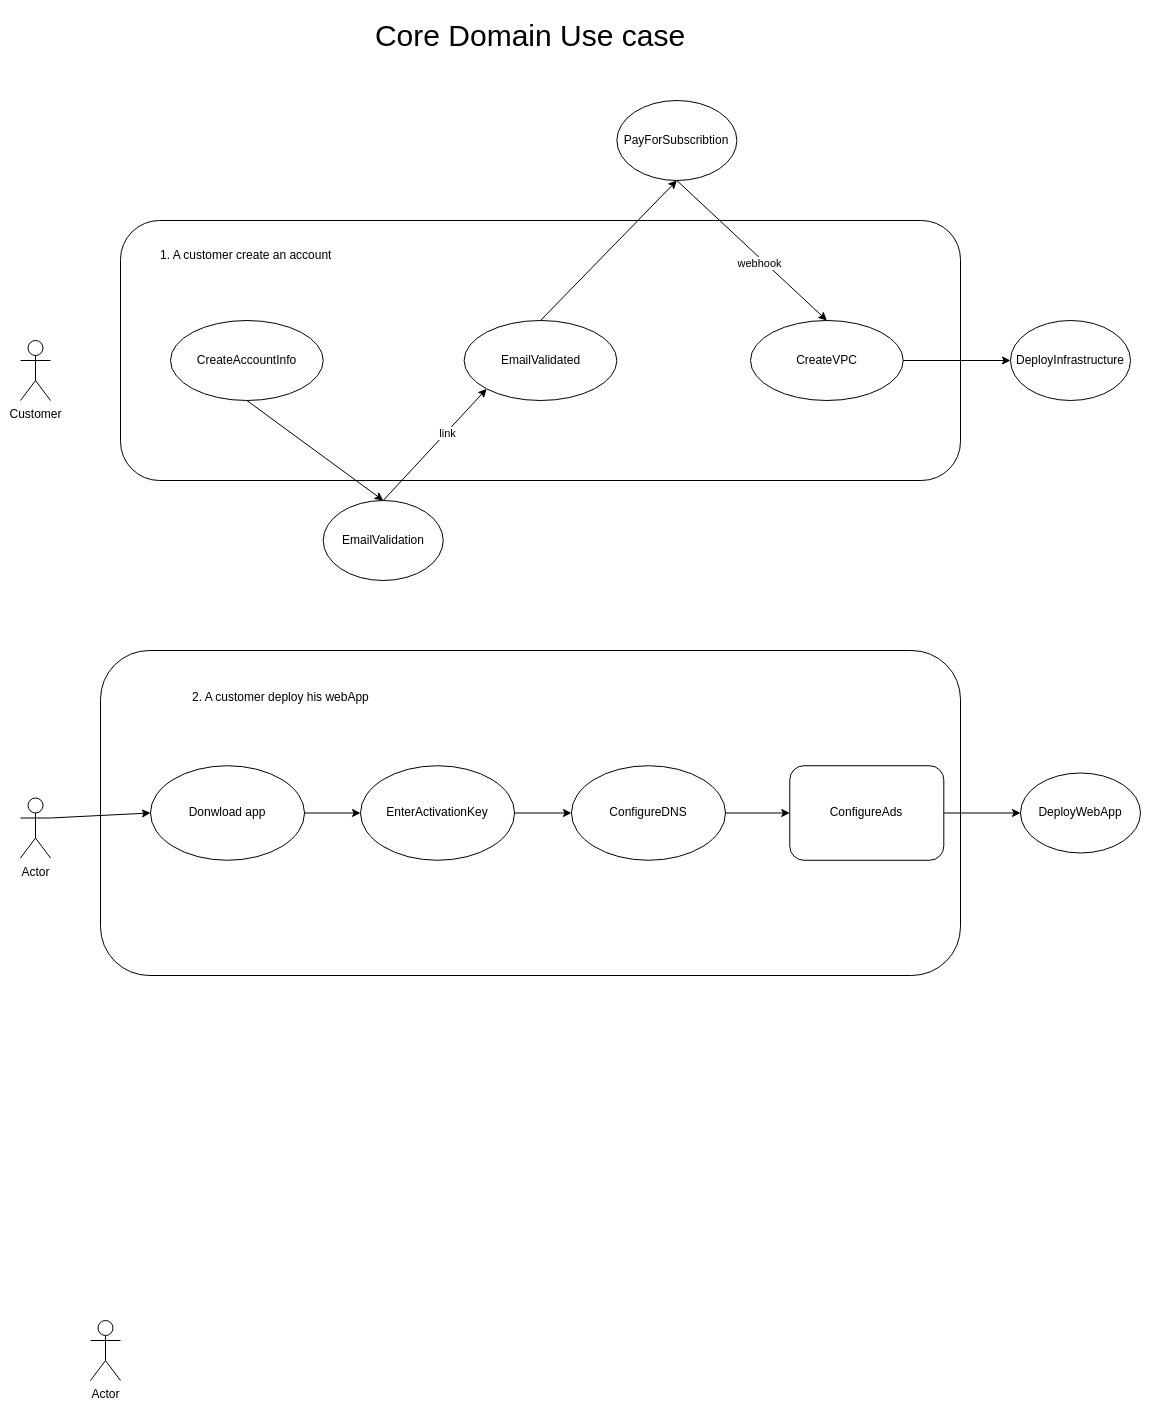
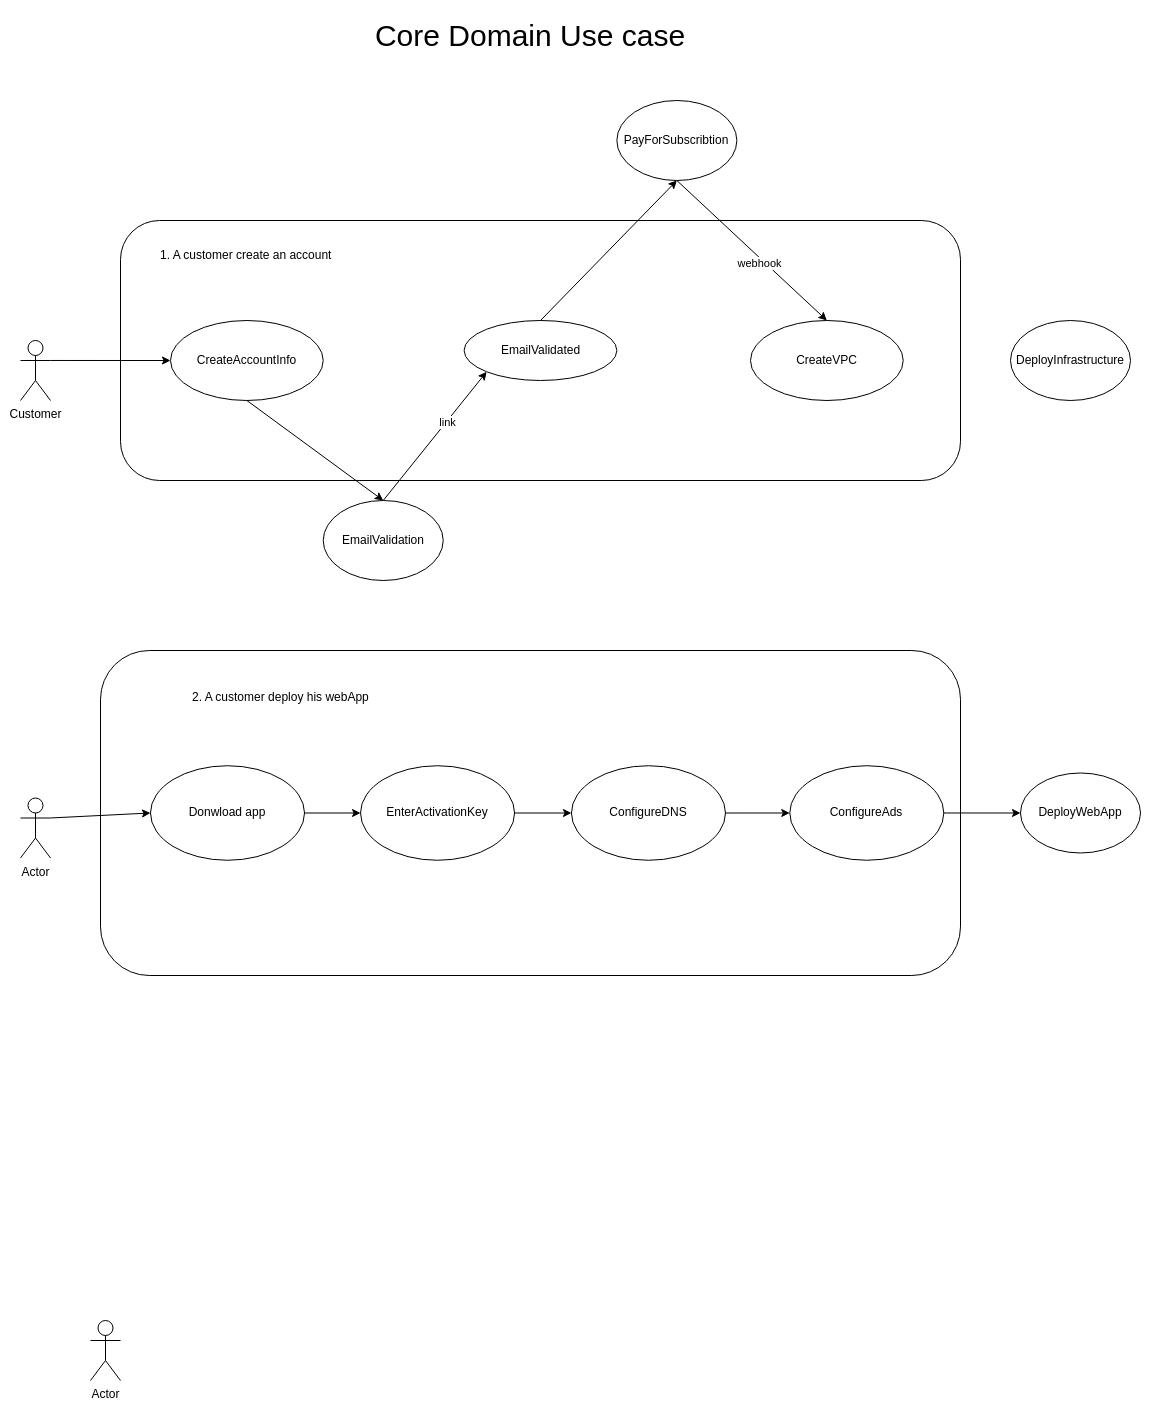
edge "Customer" -> "CreateAccountInfo": added
node "EmailValidated": size 153x80 -> 153x60
edge "CreateVPC" -> "DeployInfrastructure": removed
node "ConfigureAds": shape rounded rectangle -> ellipse
